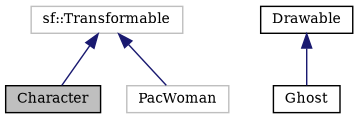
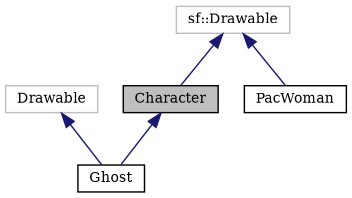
node "sf::Transformable": label "sf::Transformable" -> "sf::Drawable"
node "Drawable": color black -> grey75
node "PacWoman": color grey75 -> black
edge "Ghost" -> "Character": added
